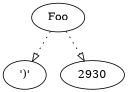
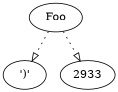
node "2930": label "2930" -> "2933"
